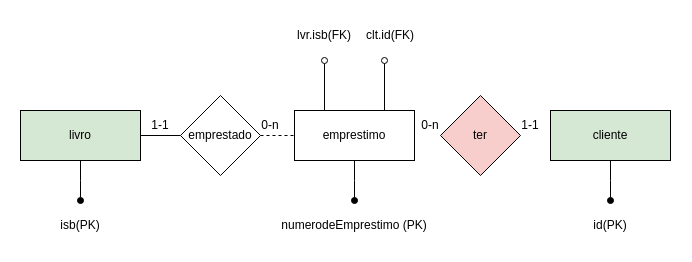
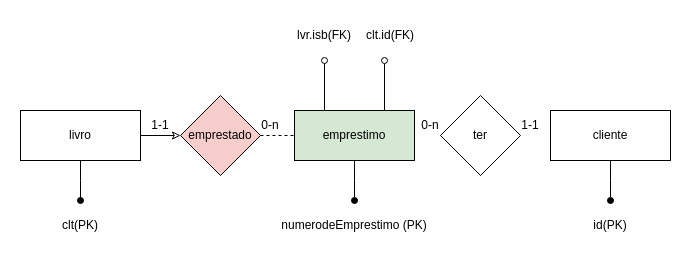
node "livro": fillcolor #d5e8d4 -> #ffffff
edge "livro" -- "emprestado": arrowhead none -> classic
node "emprestado": fillcolor #ffffff -> #f8cecc
node "emprestimo": fillcolor #ffffff -> #d5e8d4
node "ter": fillcolor #f8cecc -> #ffffff
node "cliente": fillcolor #d5e8d4 -> #ffffff
node "isb(PK)": label "isb(PK)" -> "clt(PK)"
